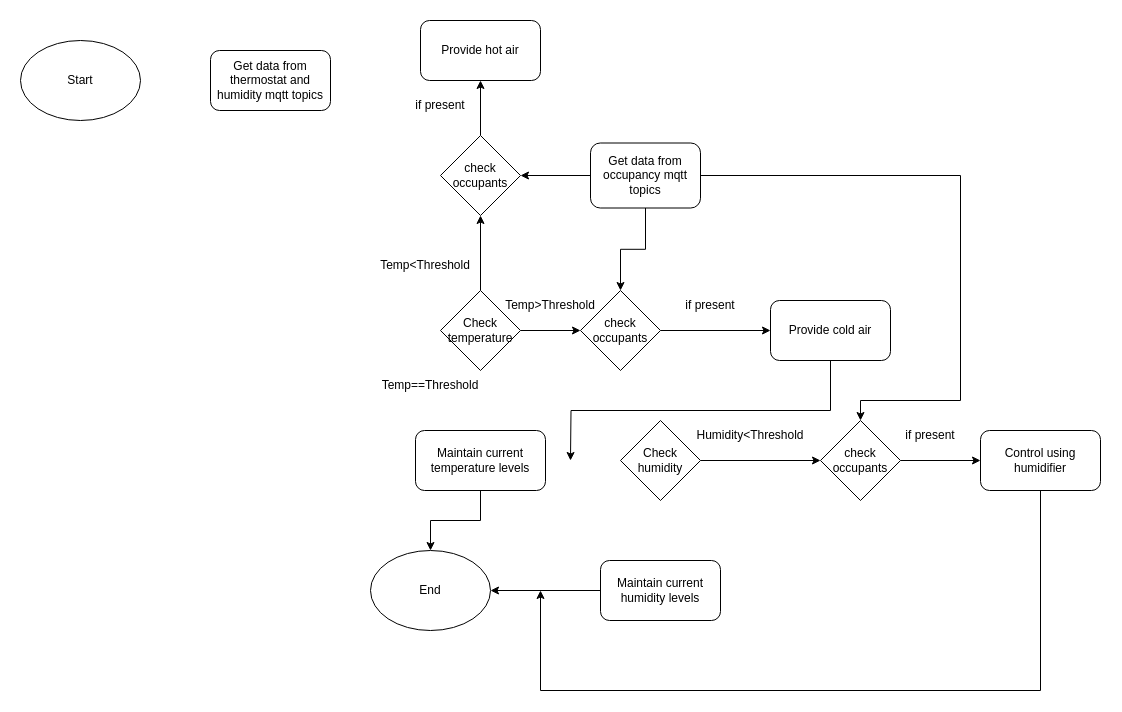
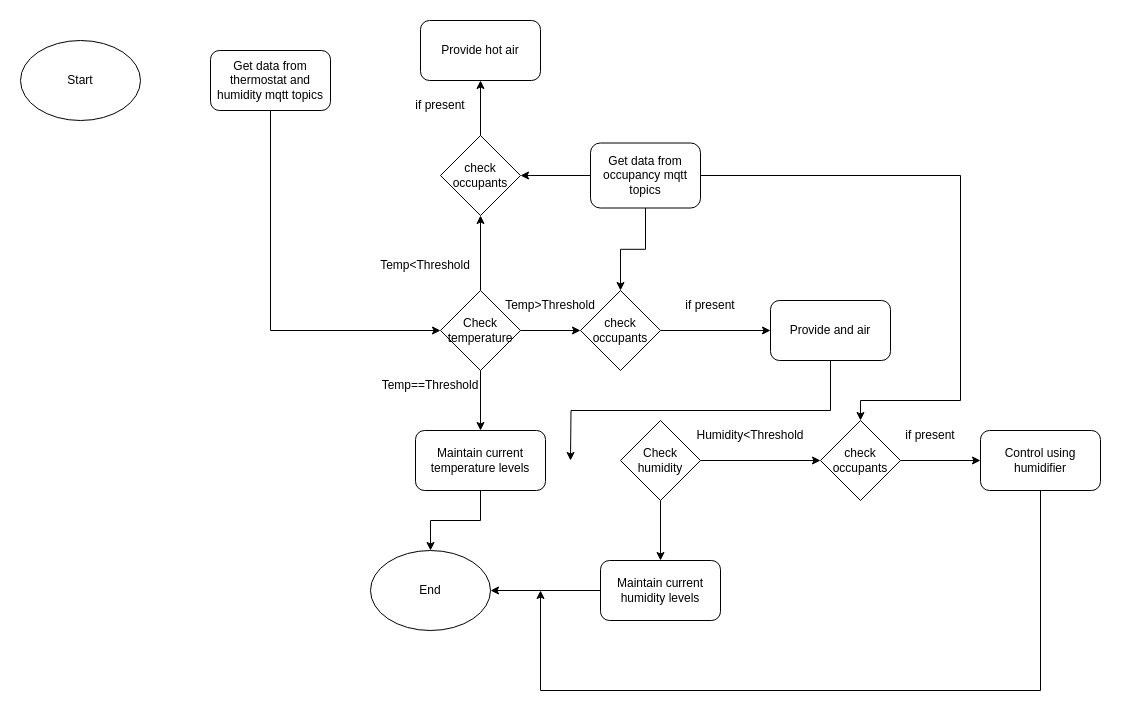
edge "Get data from thermostat and humidity mqtt topics" -> "Check temperature": added
node "Provide cold air": label "Provide cold air" -> "Provide and air"
edge "Check temperature" -> "Maintain current temperature levels": added
edge "Check humidity" -> "Maintain current humidity levels": added
